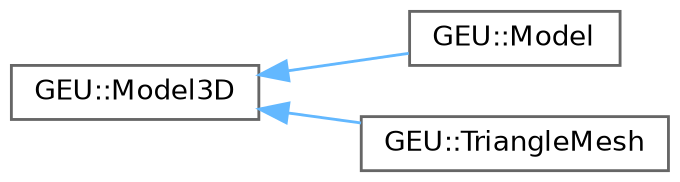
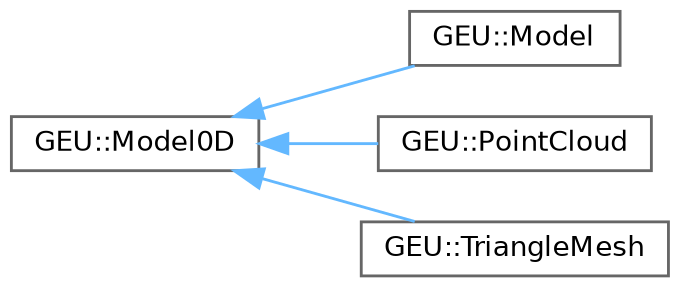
node "GEU::Model3D": label "GEU::Model3D" -> "GEU::Model0D"
node "GEU::PointCloud": added
